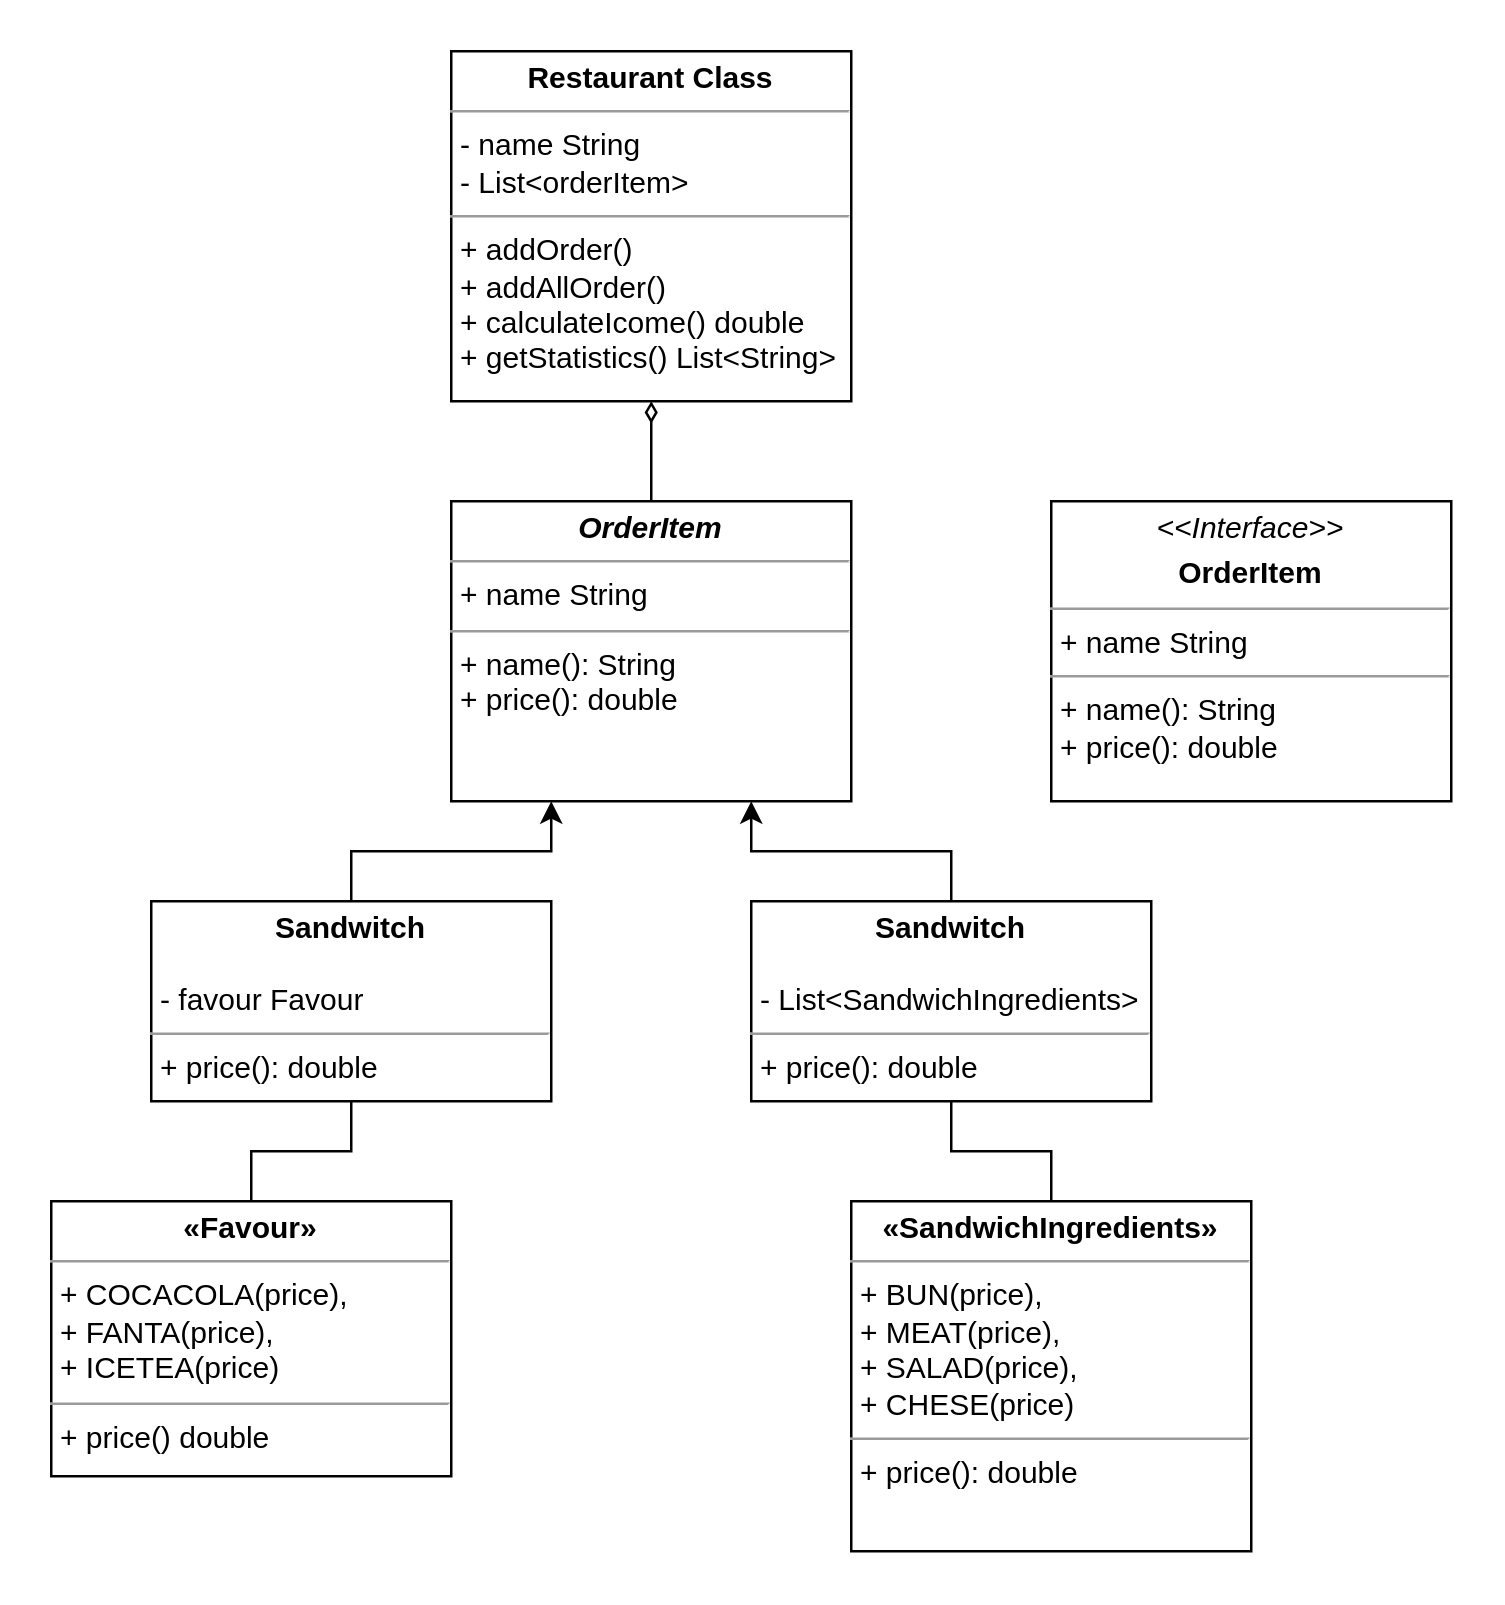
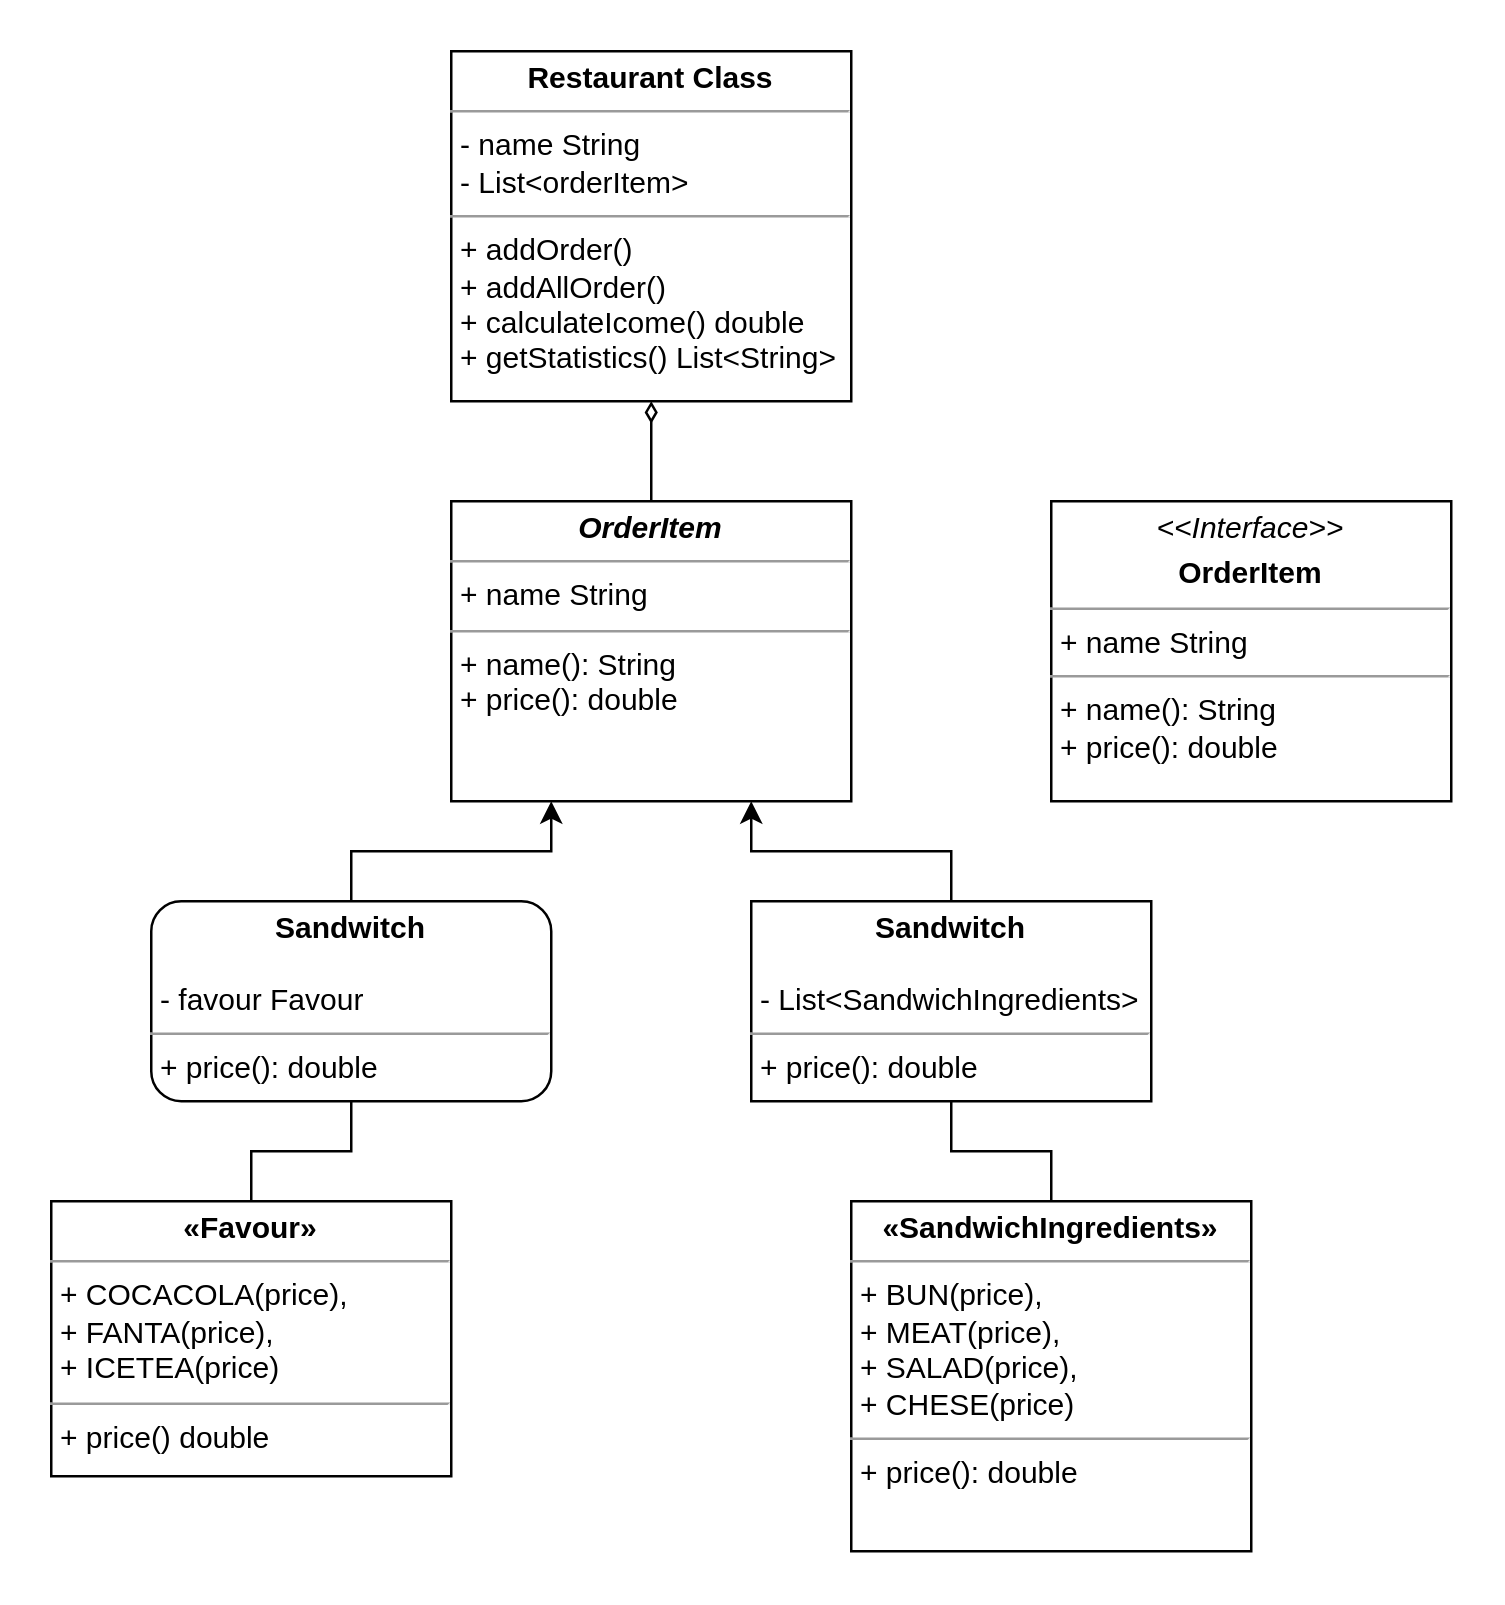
node "Sandwitch - favour Favour + price(): double": shape rectangle -> rounded rectangle
